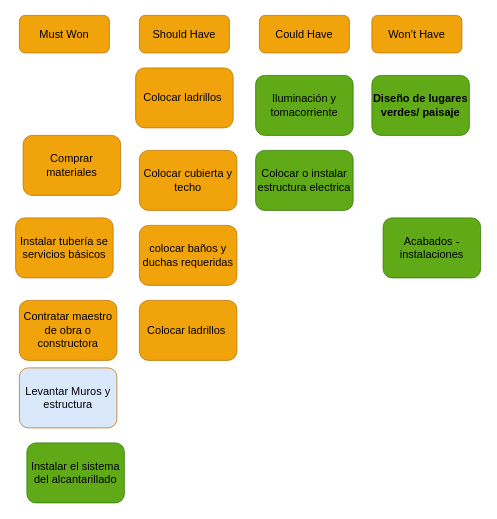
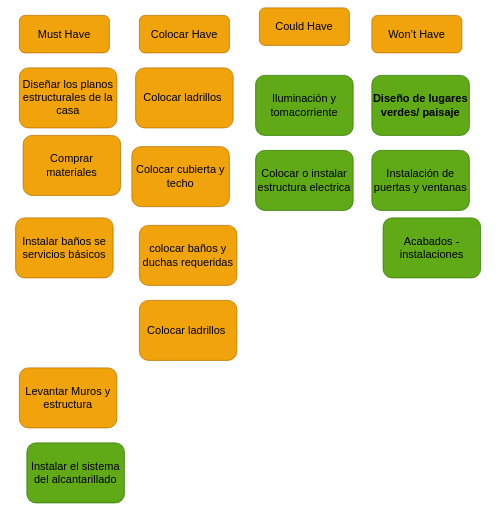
node "Must Won": label "Must Won" -> "Must Have"
node "Should Have": label "Should Have" -> "Colocar Have"
node "Could Have": moved (304, 34) -> (304, 27)
node "Diseñar los planos estructurales de la casa": added
node "Colocar cubierta y techo": moved (188, 180) -> (180, 177)
node "Instalación de puertas y ventanas": added
node "Instalar tubería se servicios básicos": label "Instalar tubería se servicios básicos" -> "Instalar baños se servicios básicos"
node "Contratar maestro de obra o constructora": removed
node "Levantar Muros y estructura": fillcolor #dae8fc -> #f0a30a
